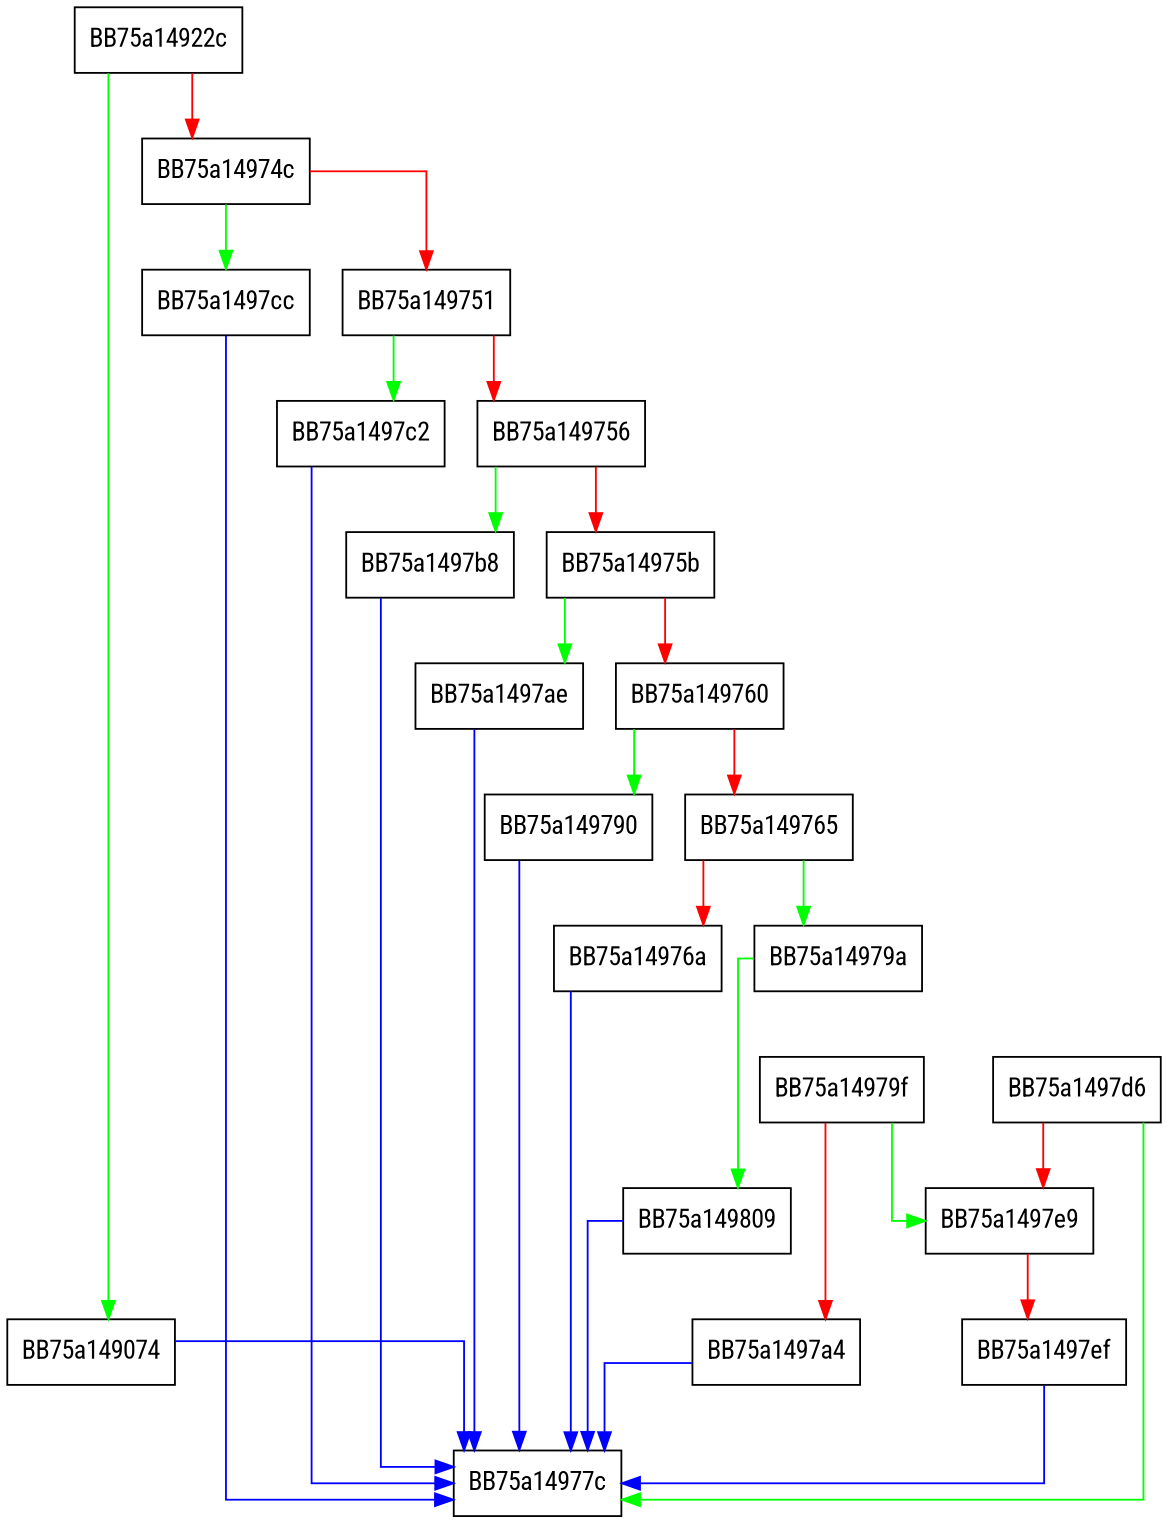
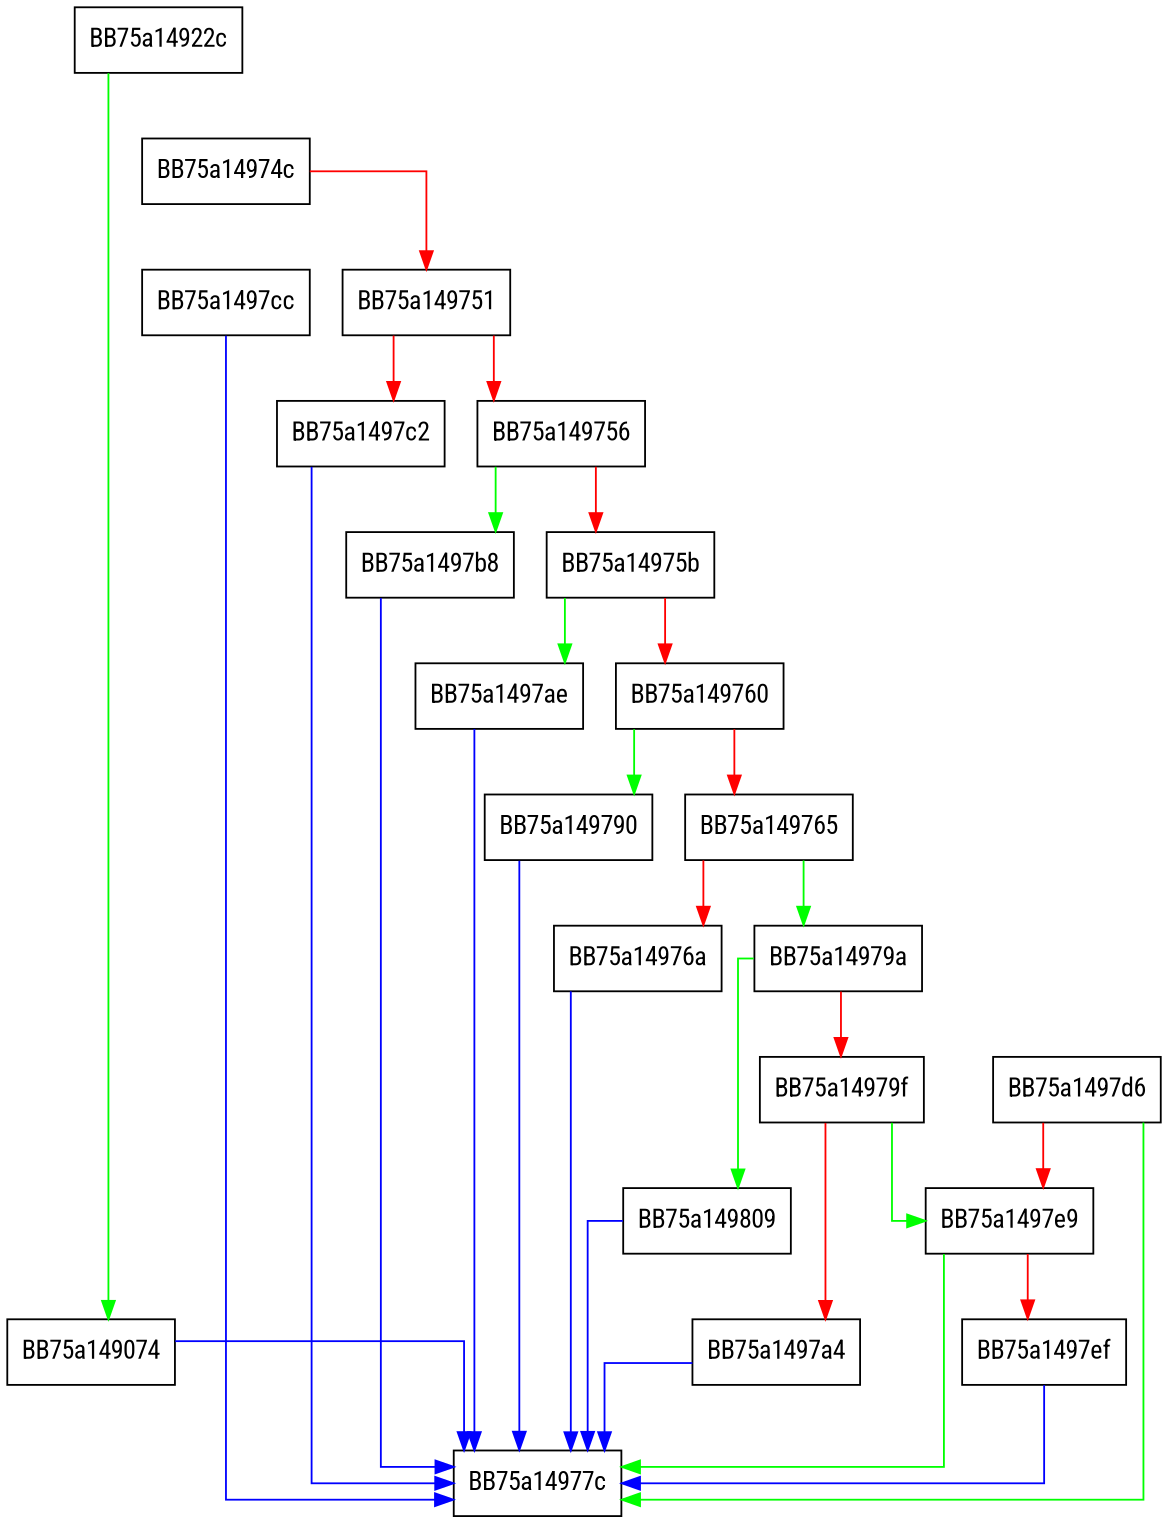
edge "BB75a14922c" -> "BB75a14974c": removed
edge "BB75a14974c" -> "BB75a1497cc": removed
edge "BB75a149751" -> "BB75a1497c2": color green -> red
edge "BB75a14979a" -> "BB75a14979f": added
edge "BB75a1497e9" -> "BB75a14977c": added
